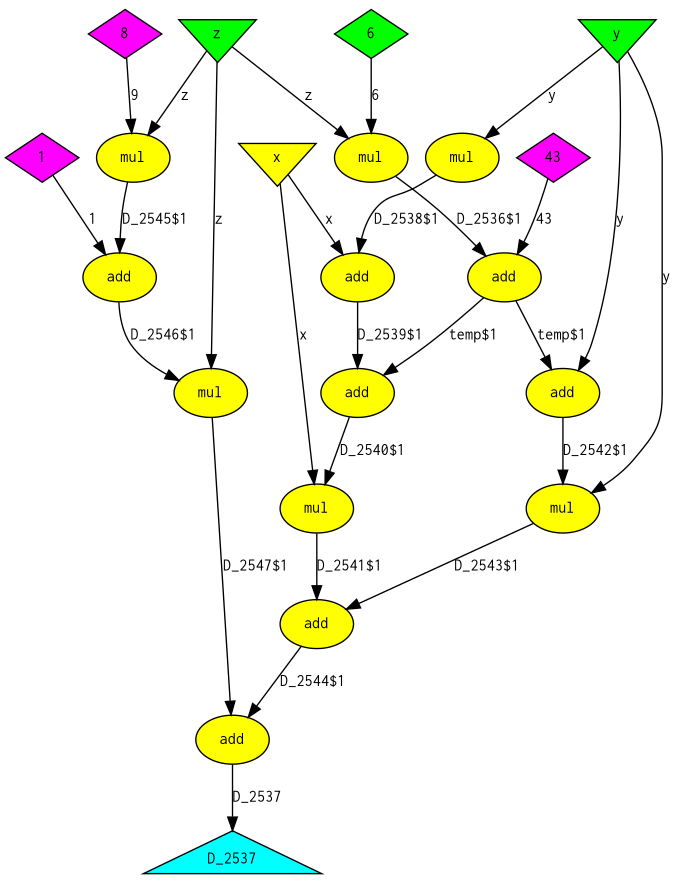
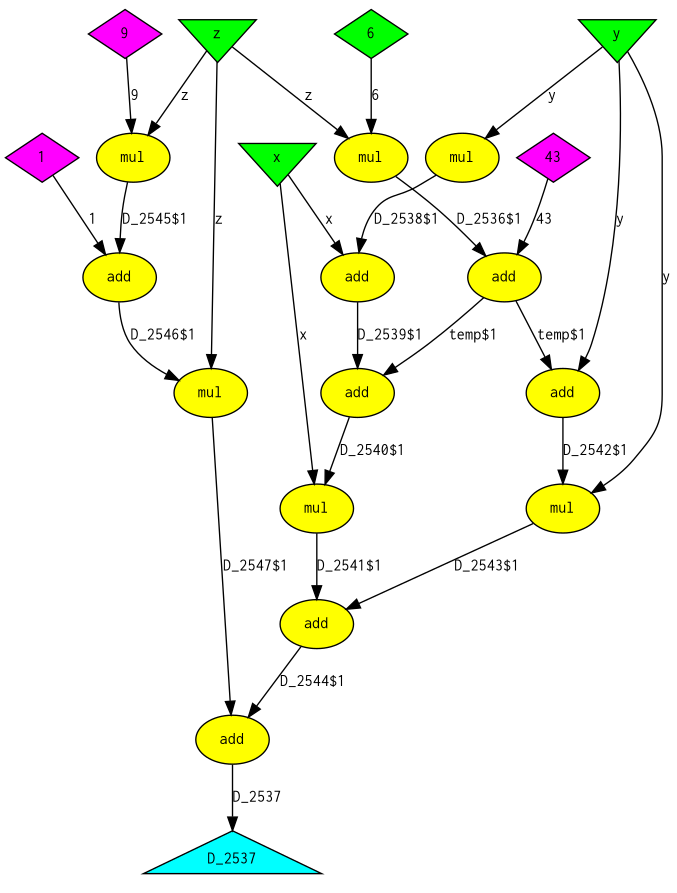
node "8": label "8" -> "9"
node "x": fillcolor yellow -> green
